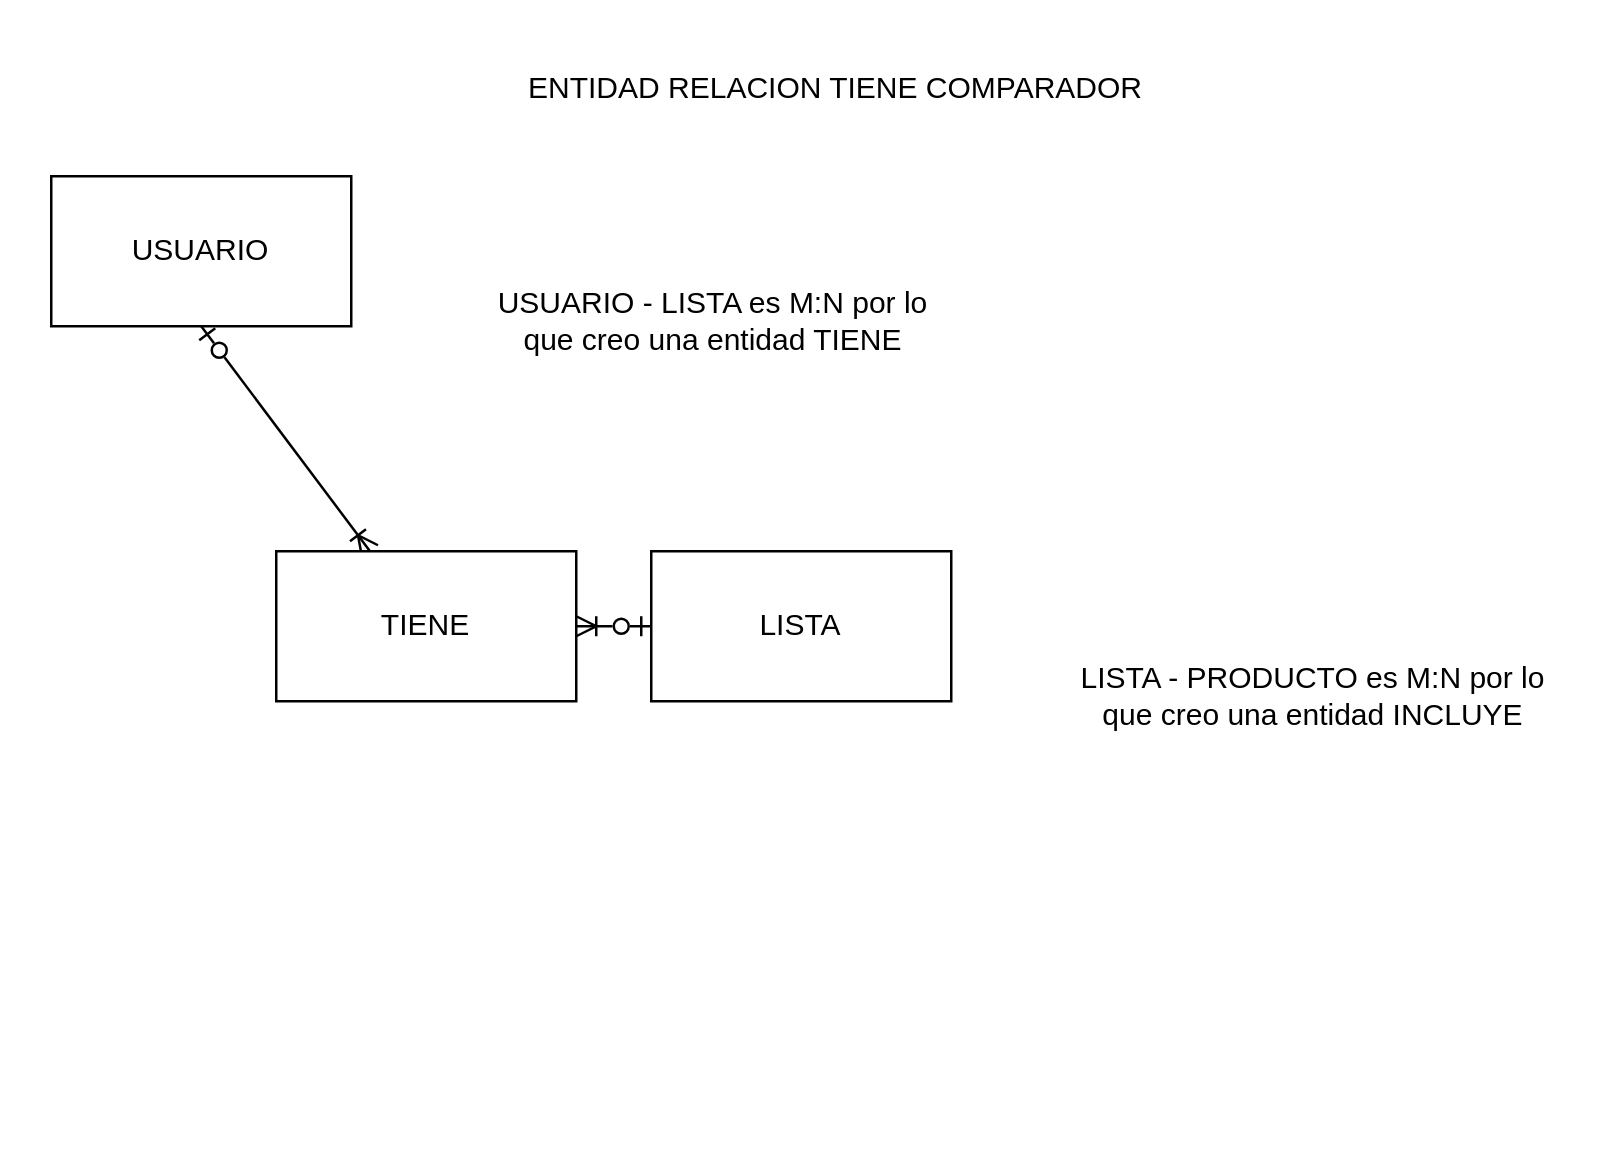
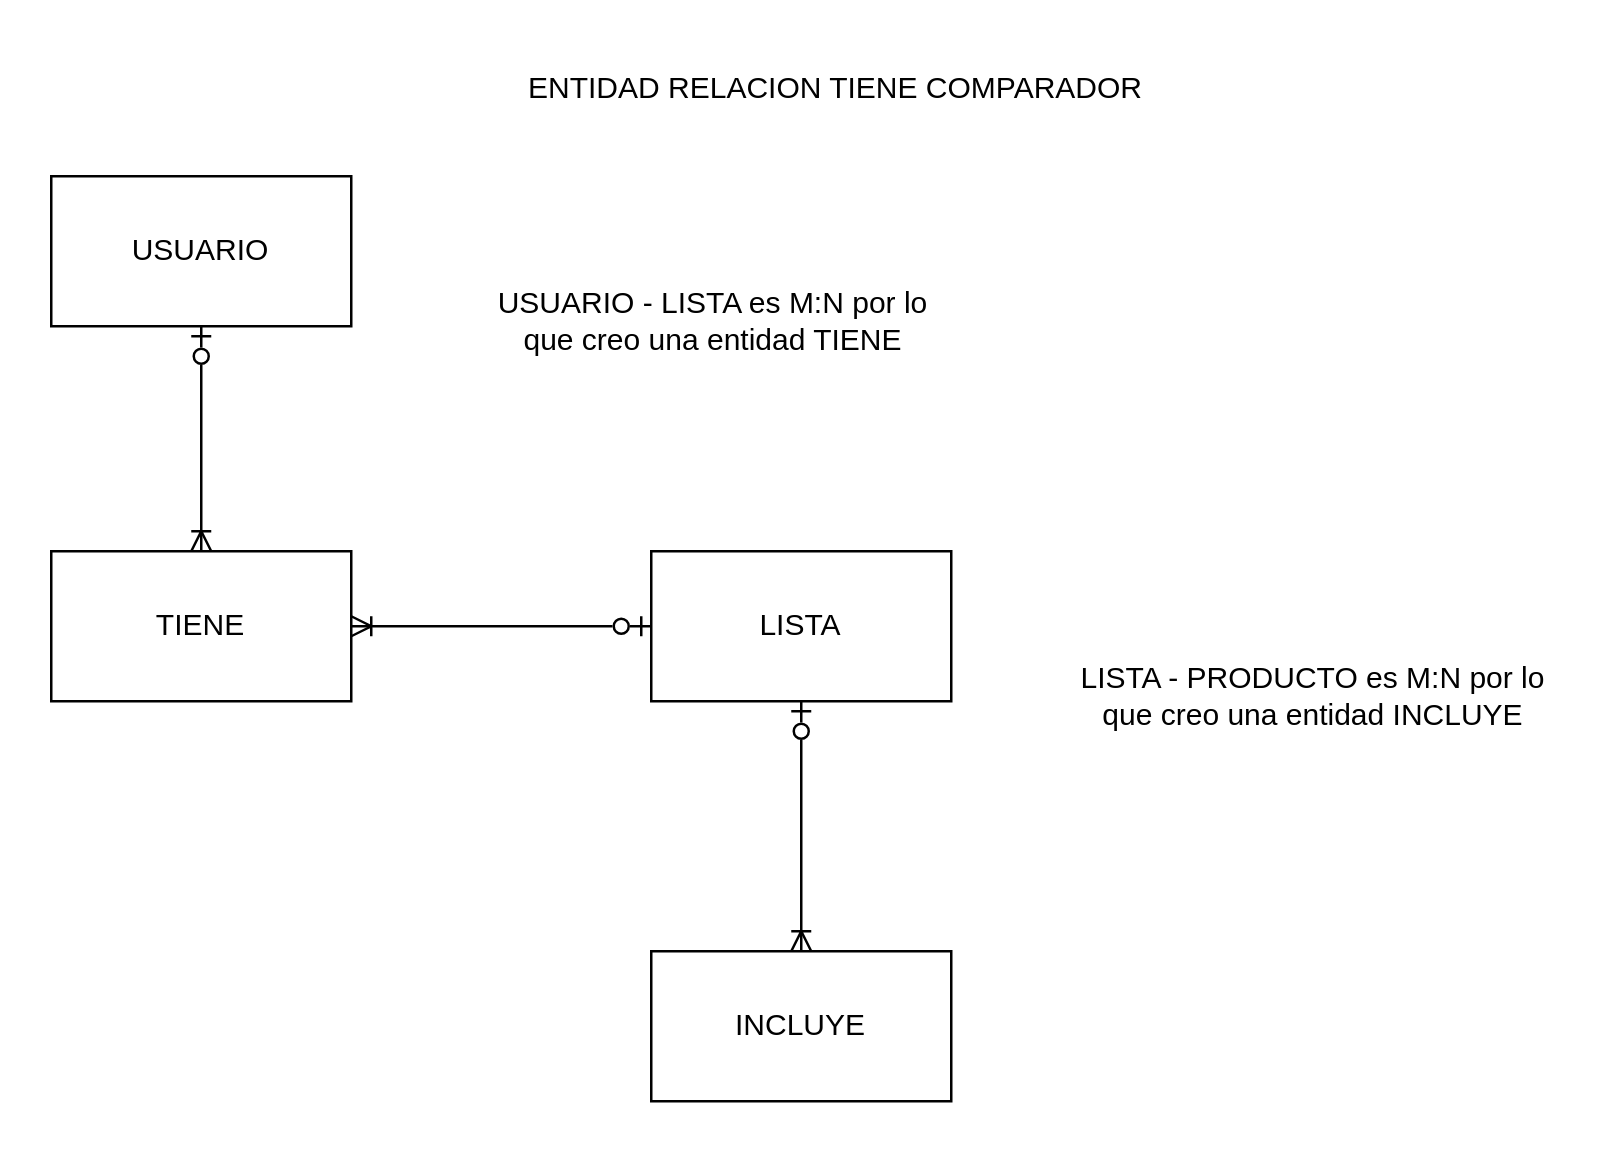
node "TIENE": moved (426, 626) -> (201, 626)
edge "LISTA" -- "INCLUYE": added
node "INCLUYE": added
